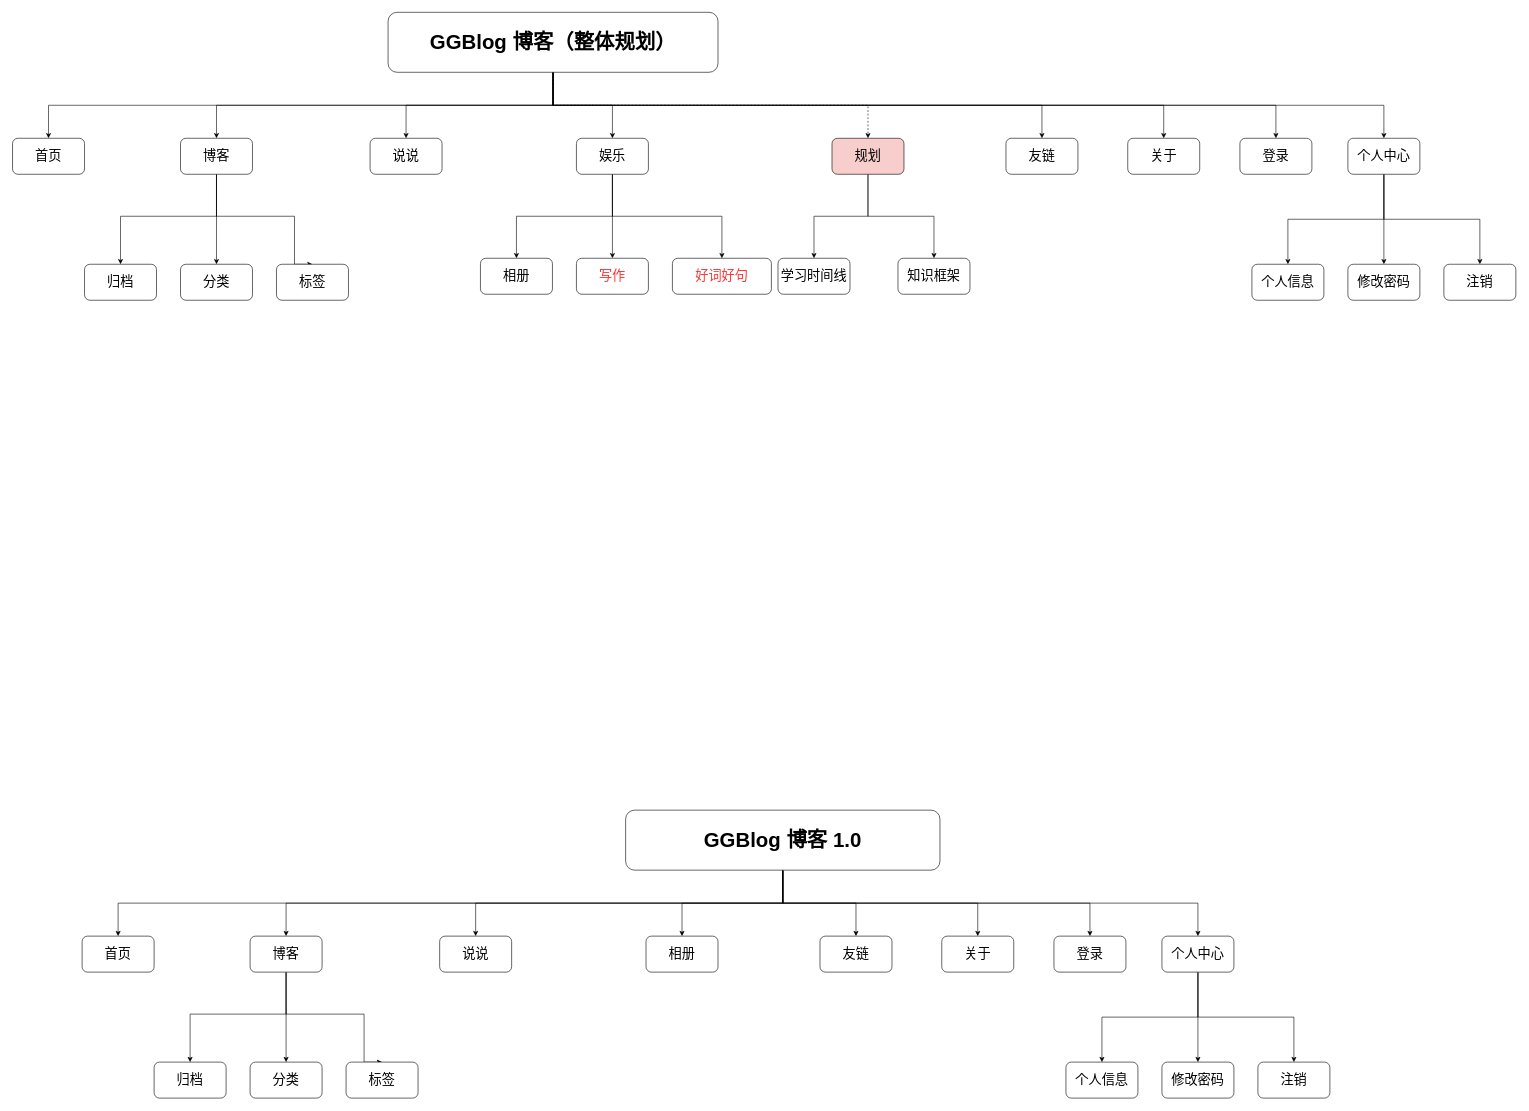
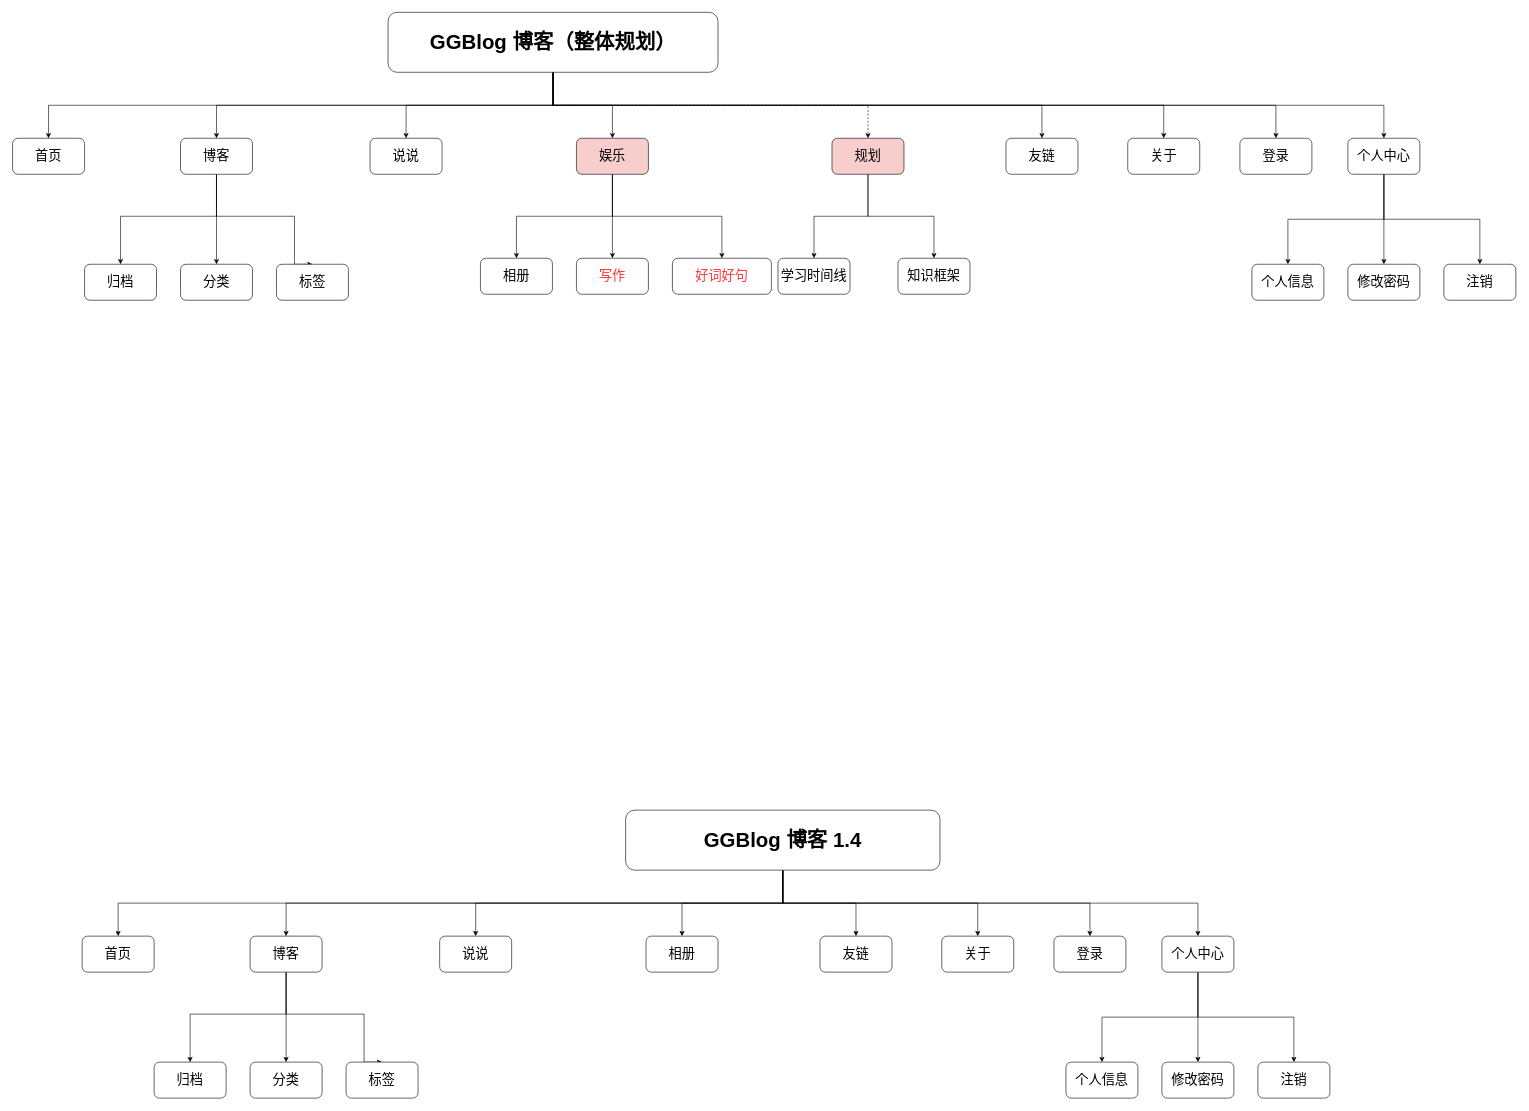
node "娱乐": fillcolor #ffffff -> #f8cecc
node "GGBlog 博客 1.0": label "GGBlog 博客 1.0" -> "GGBlog 博客 1.4"
